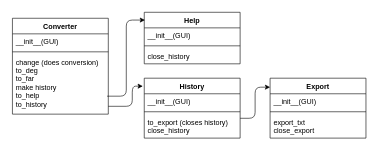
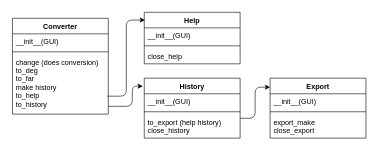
node "close_history": label "close_history" -> "close_help"
node "to_export (closes history) close_history": label "to_export (closes history) close_history" -> "to_export (help history) close_history"
node "export_txt close_export": label "export_txt close_export" -> "export_make close_export"
